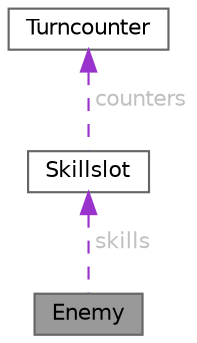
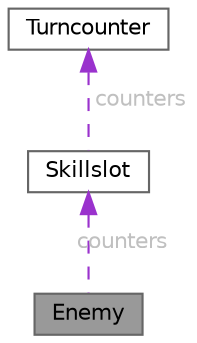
edge "Enemy" -> "Skillslot": label " skills" -> " counters"
